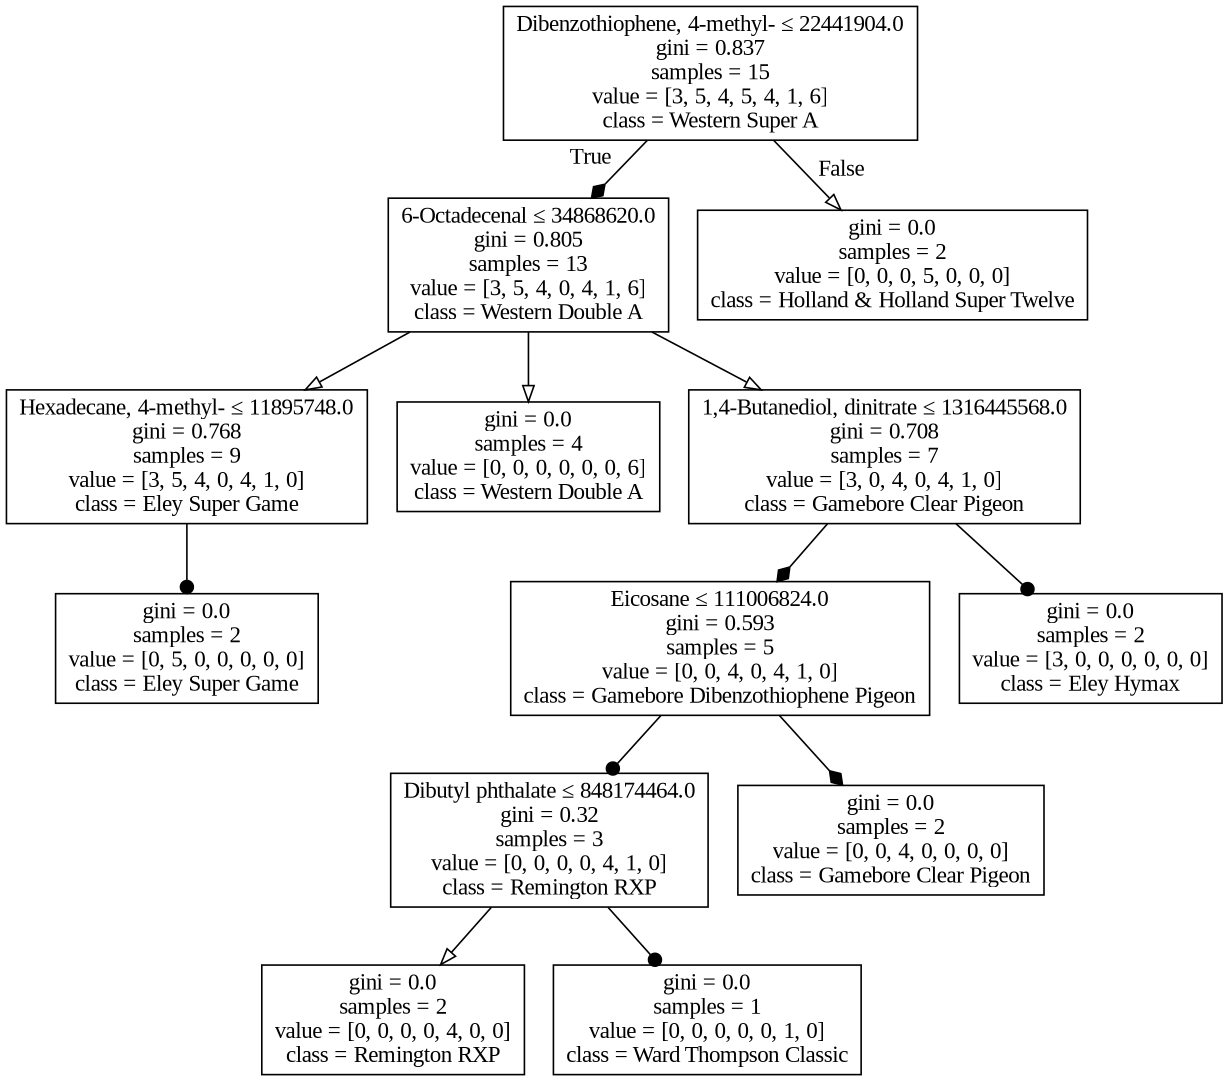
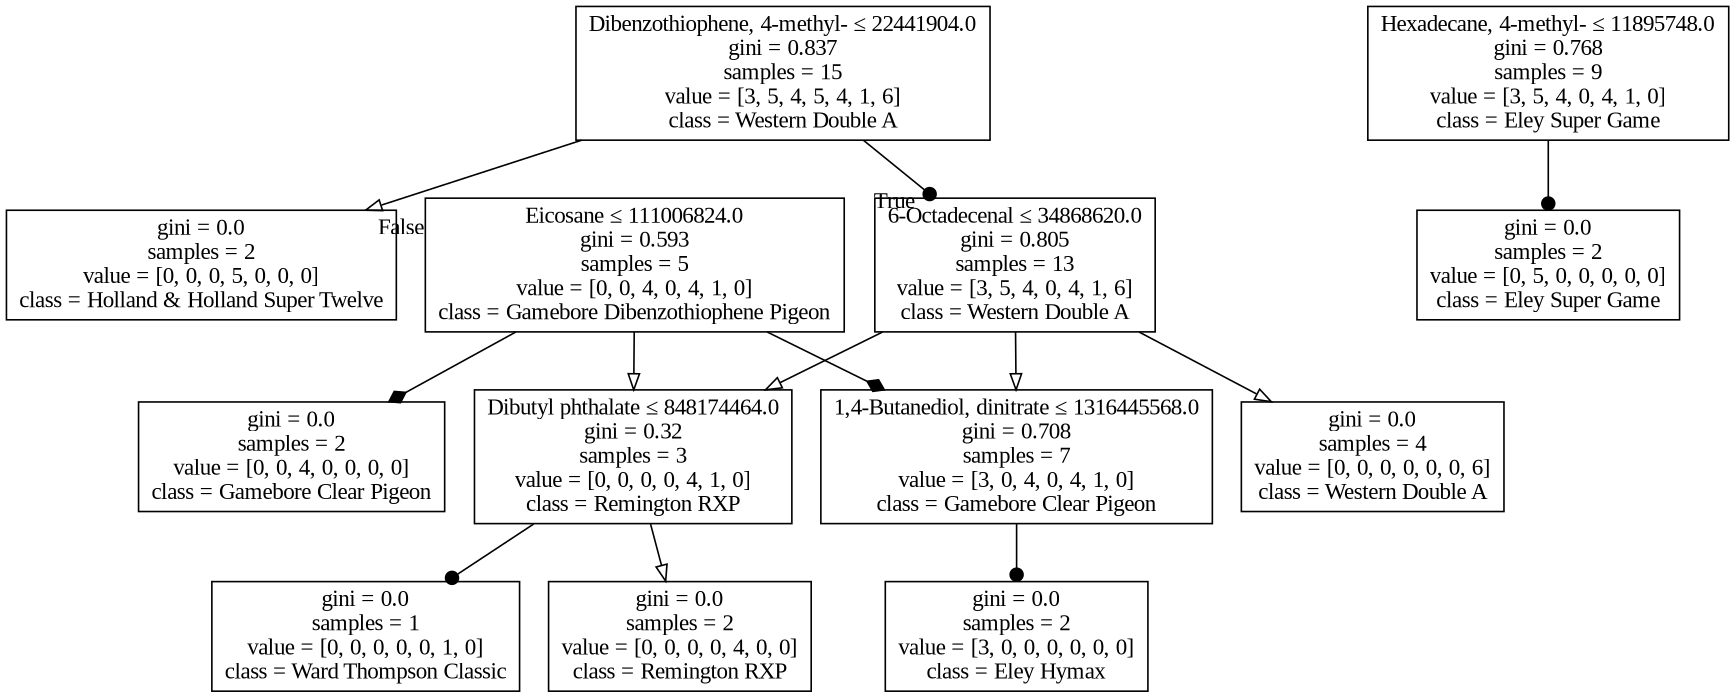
node "Dibenzothiophene, 4-methyl- ≤ 22441904.0": text "class = Western Super A" -> "class = Western Double A"
edge "Dibenzothiophene, 4-methyl- ≤ 22441904.0" -> "6-Octadecenal ≤ 34868620.0": arrowhead diamond -> dot
edge "6-Octadecenal ≤ 34868620.0" -> "Hexadecane, 4-methyl- ≤ 11895748.0": now "6-Octadecenal ≤ 34868620.0" -> "Dibutyl phthalate ≤ 848174464.0"
edge "1,4-Butanediol, dinitrate ≤ 1316445568.0" -> "Eicosane ≤ 111006824.0": reversed
edge "Eicosane ≤ 111006824.0" -> "Dibutyl phthalate ≤ 848174464.0": arrowhead dot -> onormal
